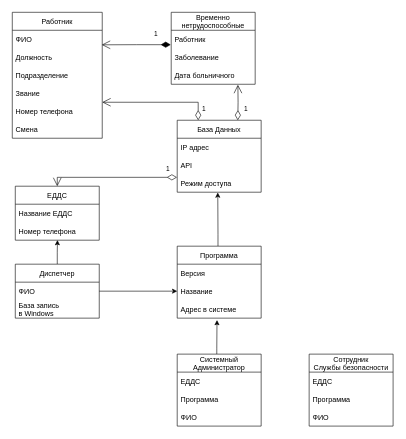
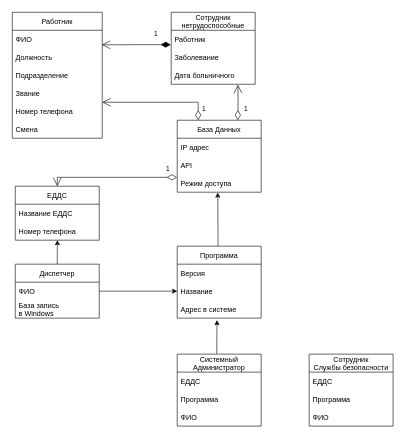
node "Временно нетрудоспособные": label "Временно нетрудоспособные" -> "Сотрудник нетрудоспособные"
